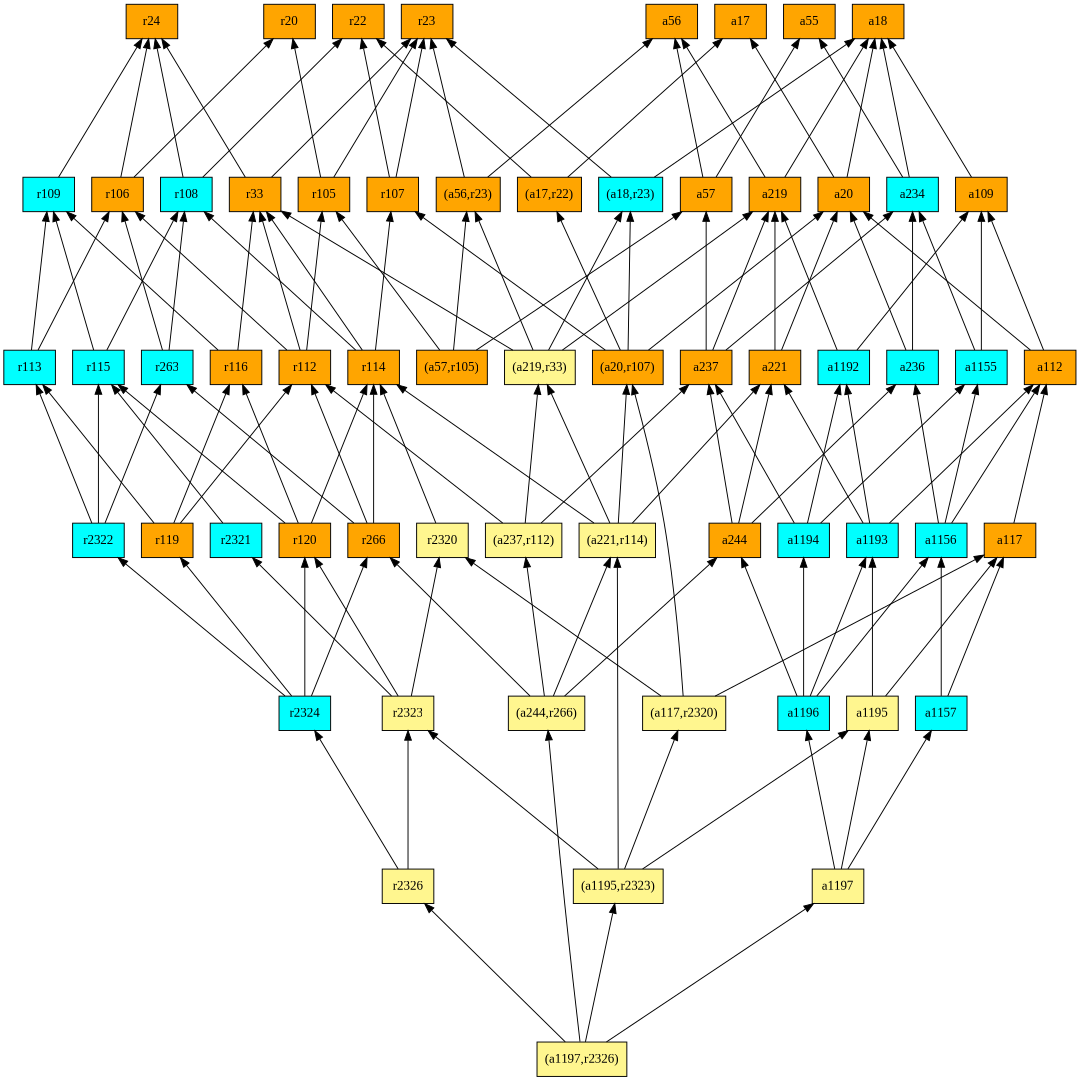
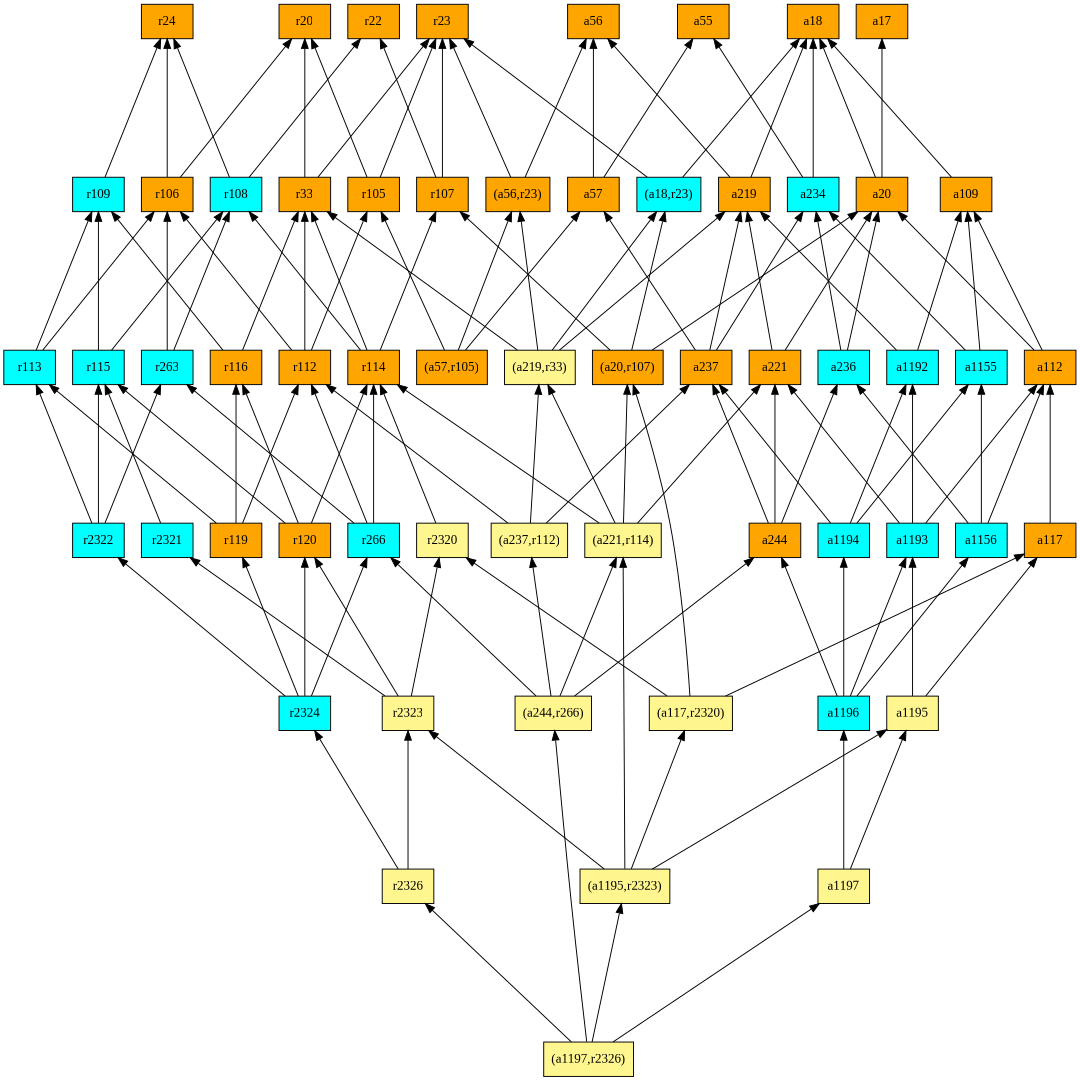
edge "r33" -> "r24": now "r33" -> "r20"
node "(a17,r22)": removed
node "r266": fillcolor orange -> cyan
node "a1157": removed
